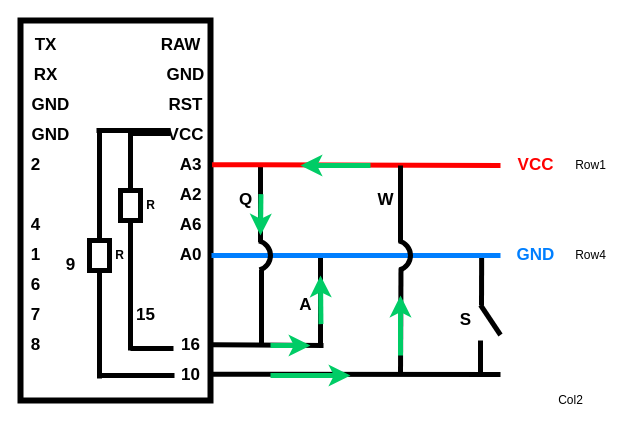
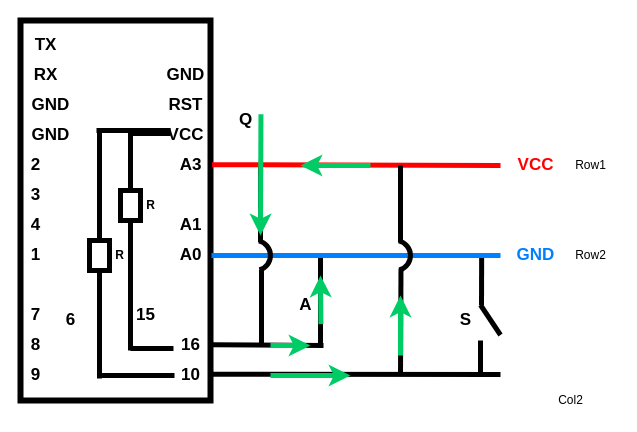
node "RAW": removed
node "3": added
node "A2": removed
node "Q": moved (246, 201) -> (246, 121)
node "W": removed
node "A6": label "A6" -> "A1"
node "Row4": label "Row4" -> "Row2"
node "9": moved (71, 266) -> (36, 376)
node "6": moved (36, 286) -> (71, 321)
